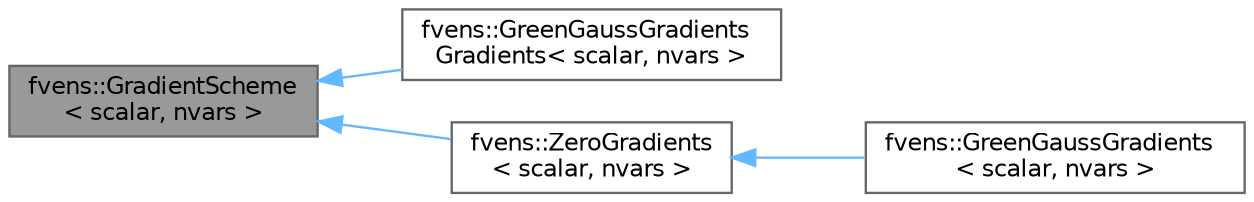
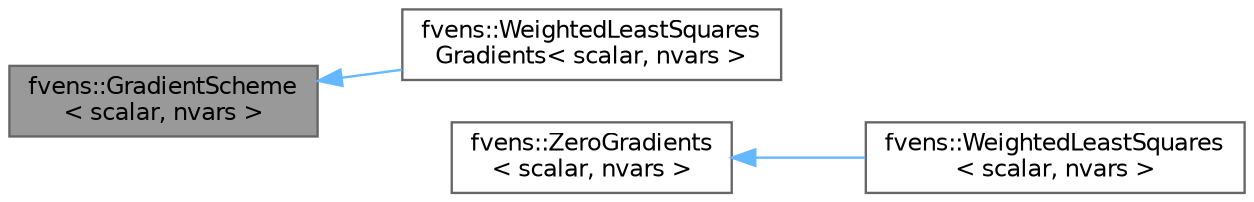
node "fvens::GreenGaussGradients Gradients< scalar, nvars >": label "fvens::GreenGaussGradients Gradients< scalar, nvars >" -> "fvens::WeightedLeastSquares Gradients< scalar, nvars >"
edge "fvens::ZeroGradients < scalar, nvars >" -> "fvens::GradientScheme < scalar, nvars >": removed
node "fvens::GreenGaussGradients < scalar, nvars >": label "fvens::GreenGaussGradients < scalar, nvars >" -> "fvens::WeightedLeastSquares < scalar, nvars >"
